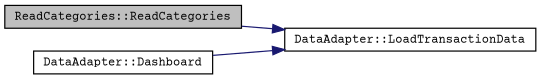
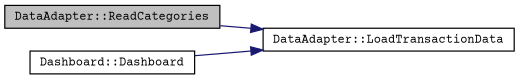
node "ReadCategories::ReadCategories": label "ReadCategories::ReadCategories" -> "DataAdapter::ReadCategories"
node "DataAdapter::Dashboard": label "DataAdapter::Dashboard" -> "Dashboard::Dashboard"
